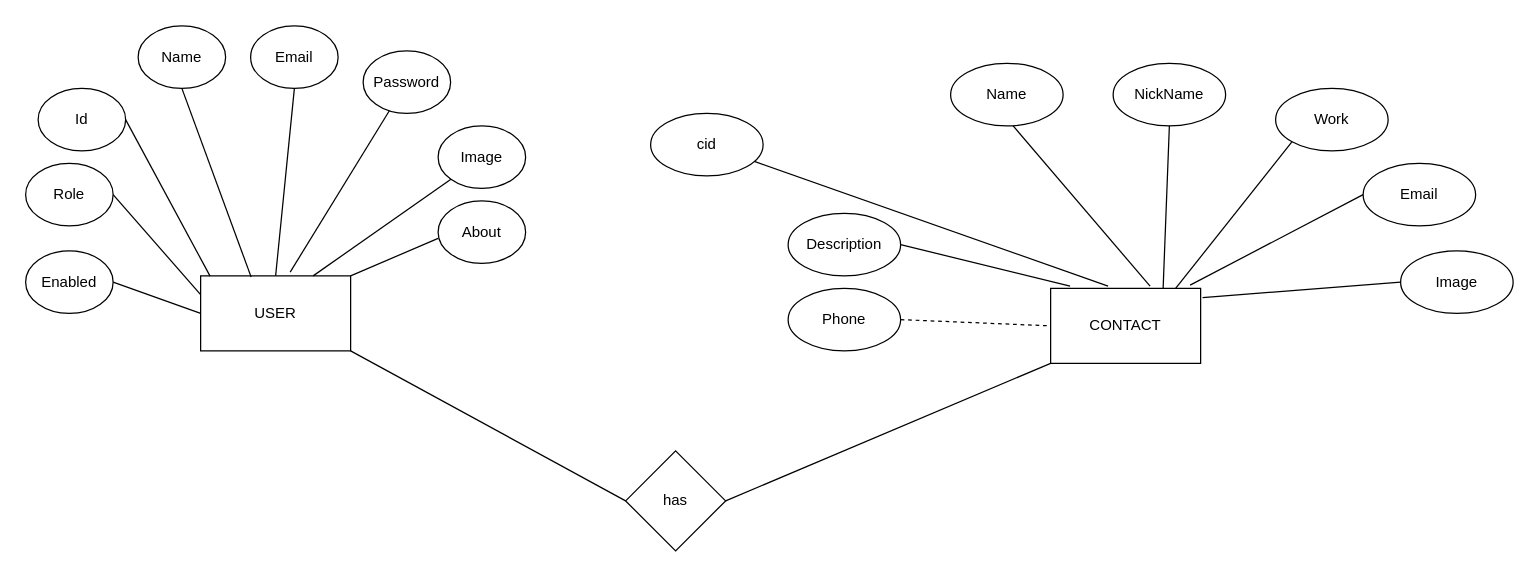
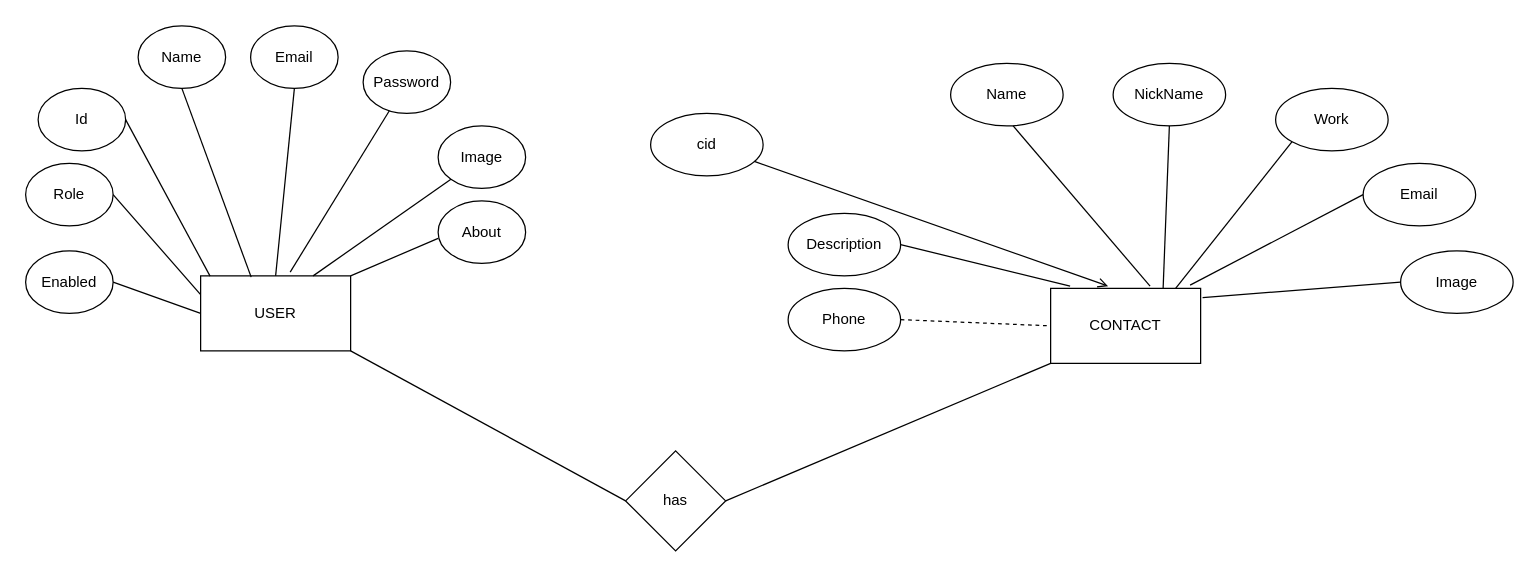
edge "cid" -- "CONTACT": arrowhead none -> open
